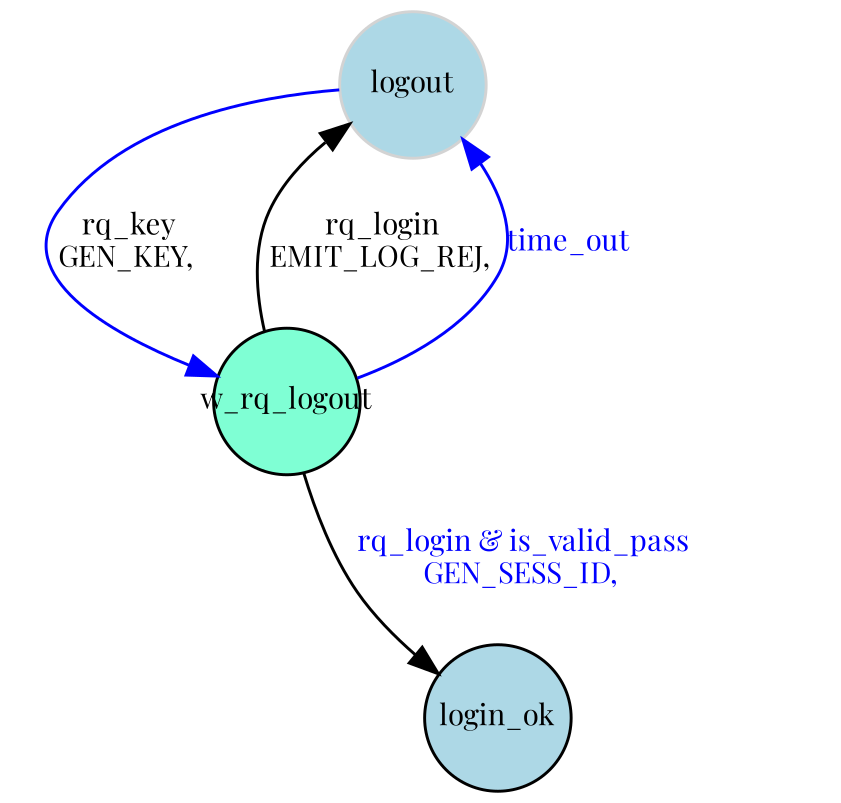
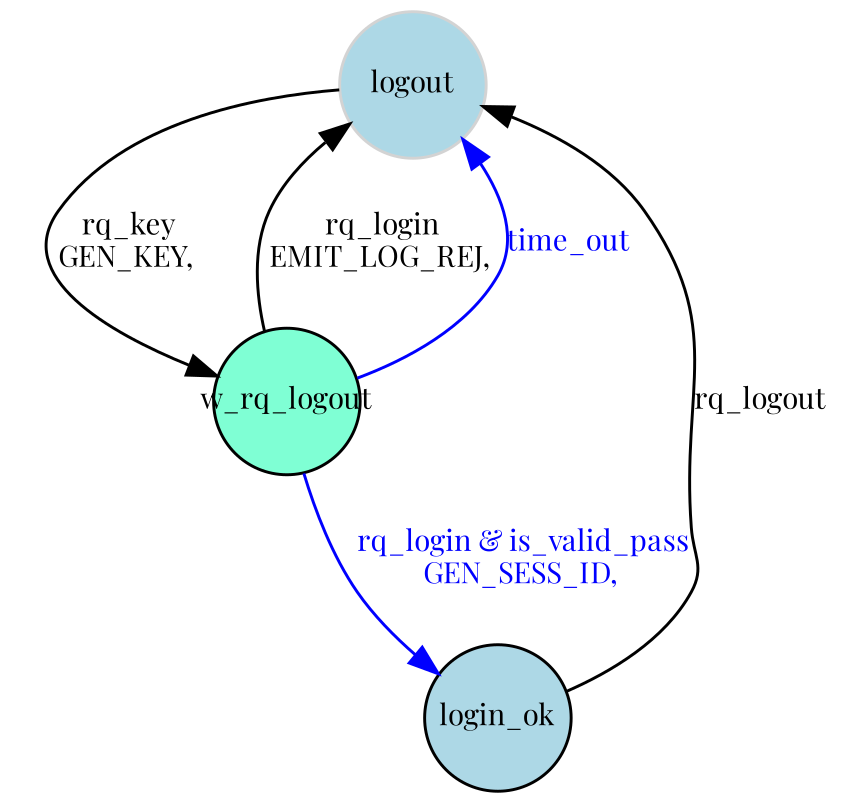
edge "logout" -> "w_rq_logout": color blue -> black
edge "login_ok" -> "logout": added, label "rq_logout"
edge "w_rq_logout" -> "login_ok": color black -> blue
